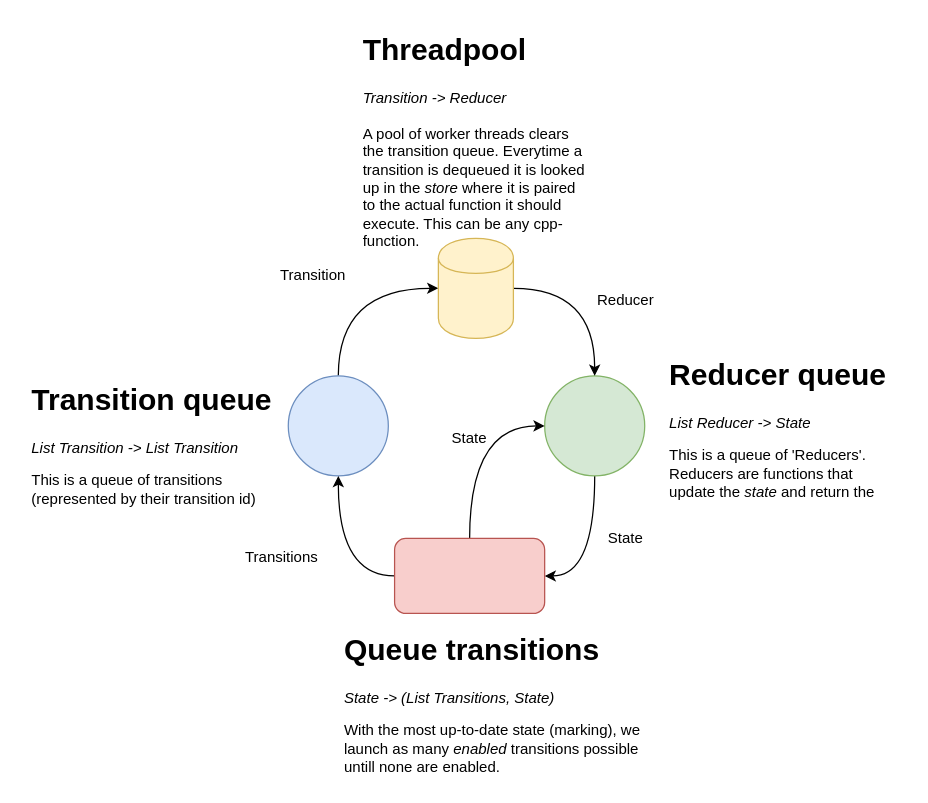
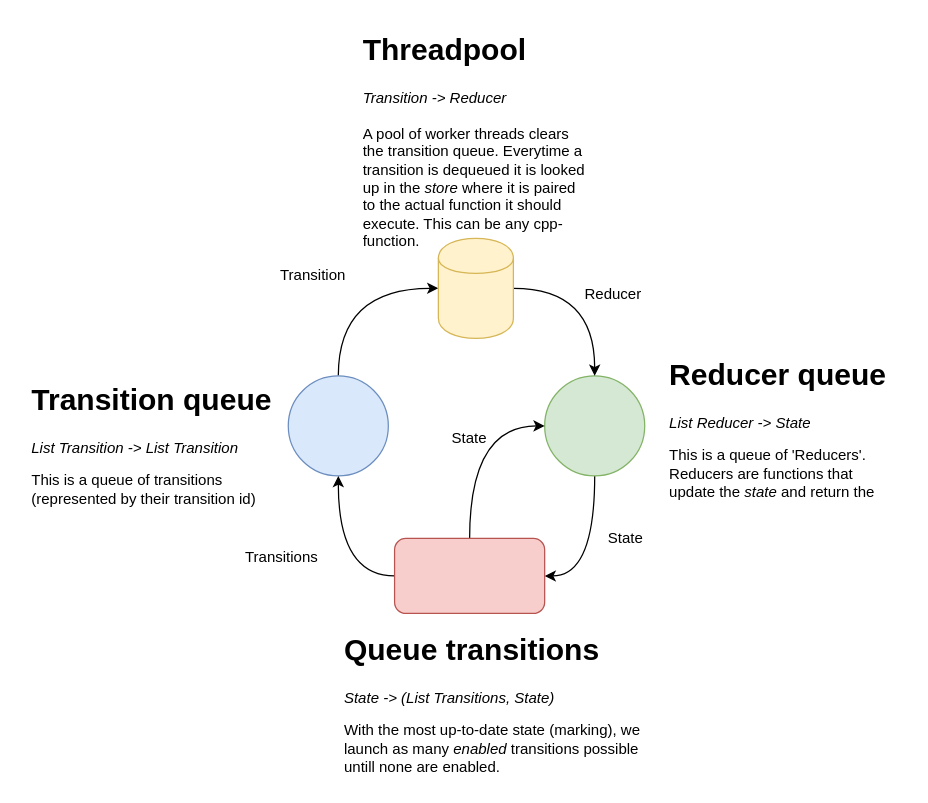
node "Reducer": moved (626, 301) -> (613, 294)
